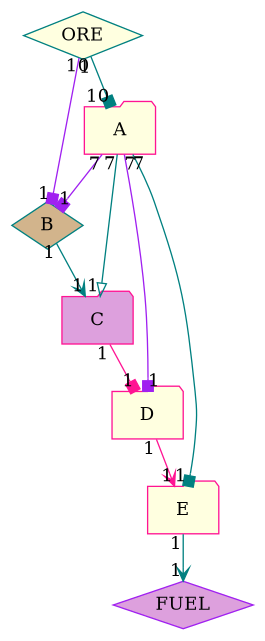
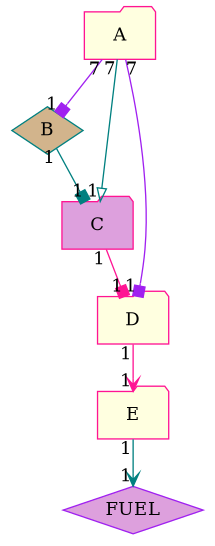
node "ORE": removed
edge "B" -> "C": arrowhead vee -> box
edge "A" -> "E": removed
